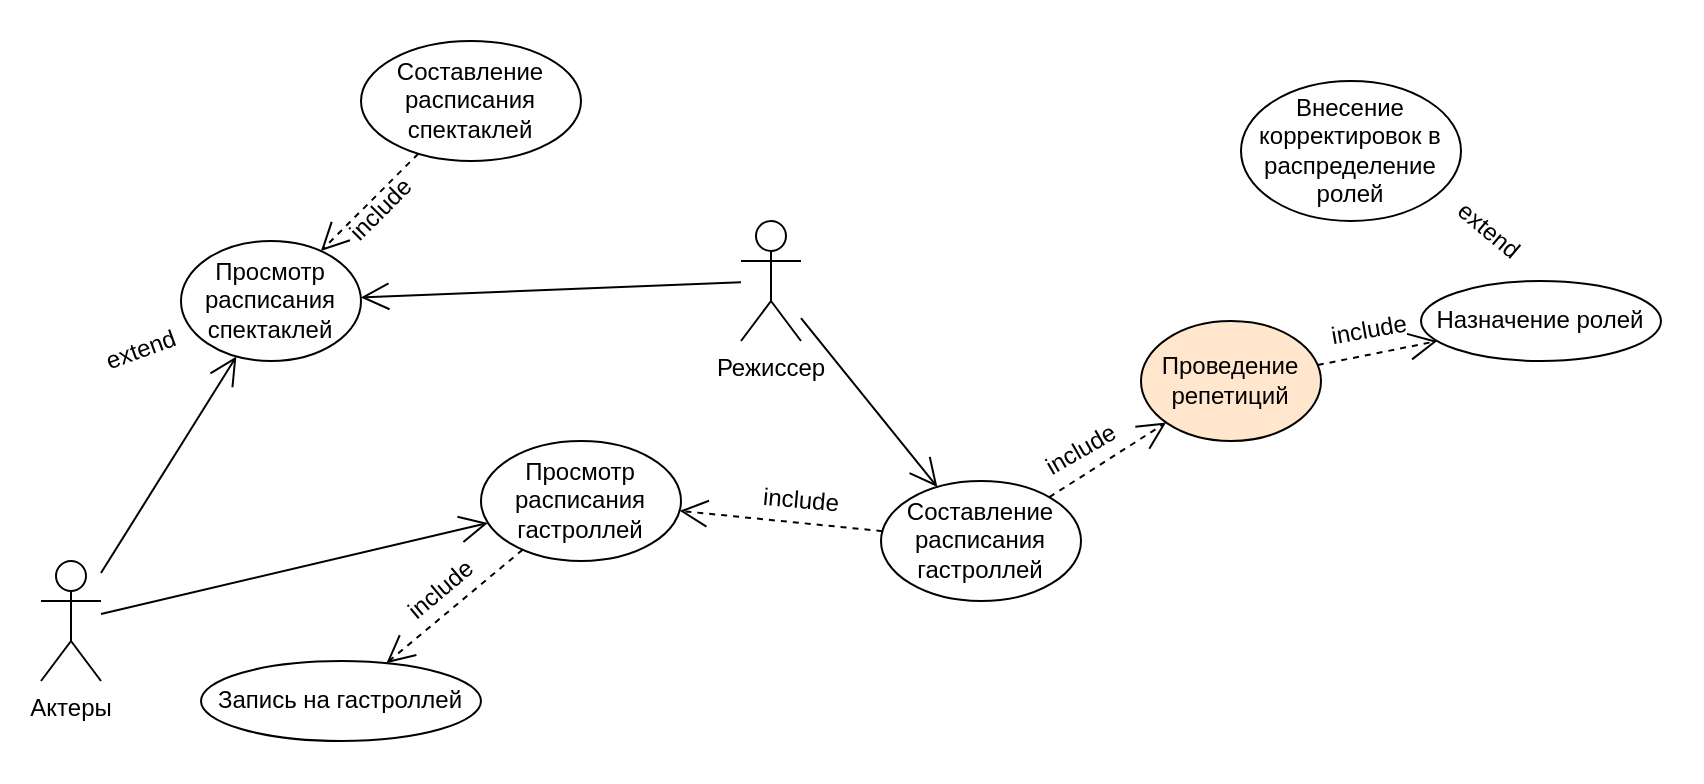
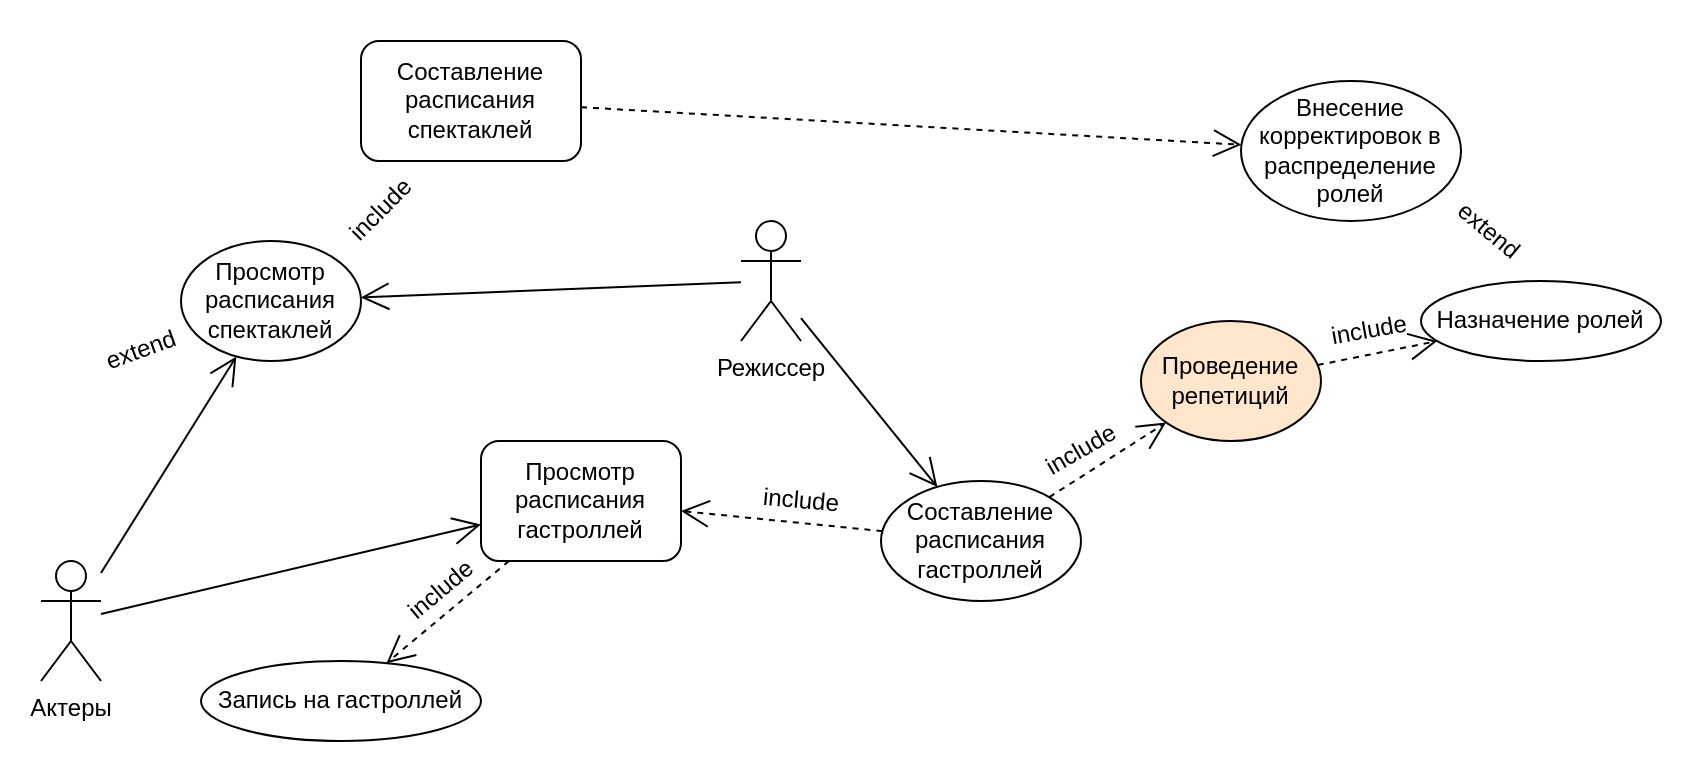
node "Составление расписания спектаклей": shape ellipse -> rounded rectangle
edge "Составление расписания спектаклей" -> "Просмотр расписания спектаклей": now "Составление расписания спектаклей" -> "Внесение корректировок в распределение ролей"
node "Просмотр расписания гастроллей": shape ellipse -> rounded rectangle
